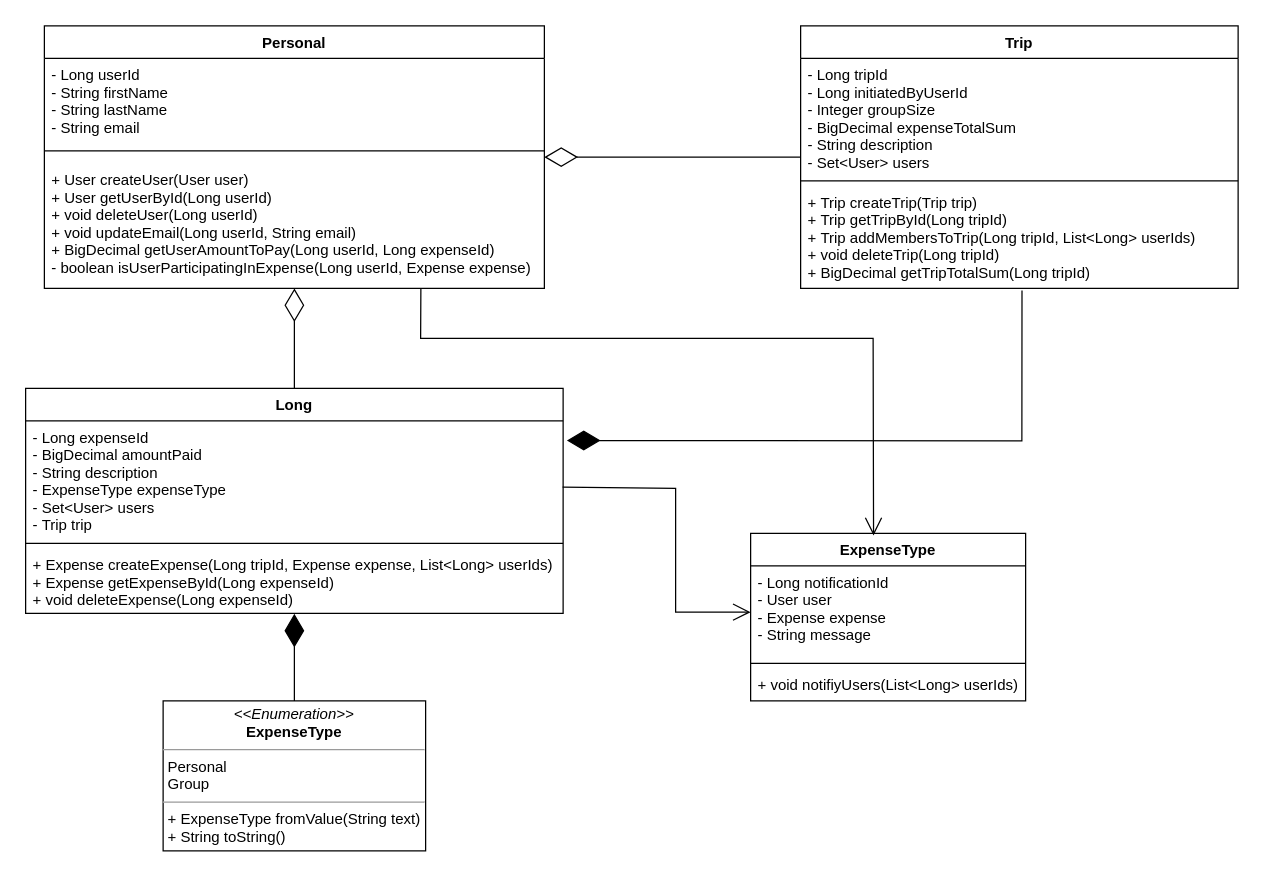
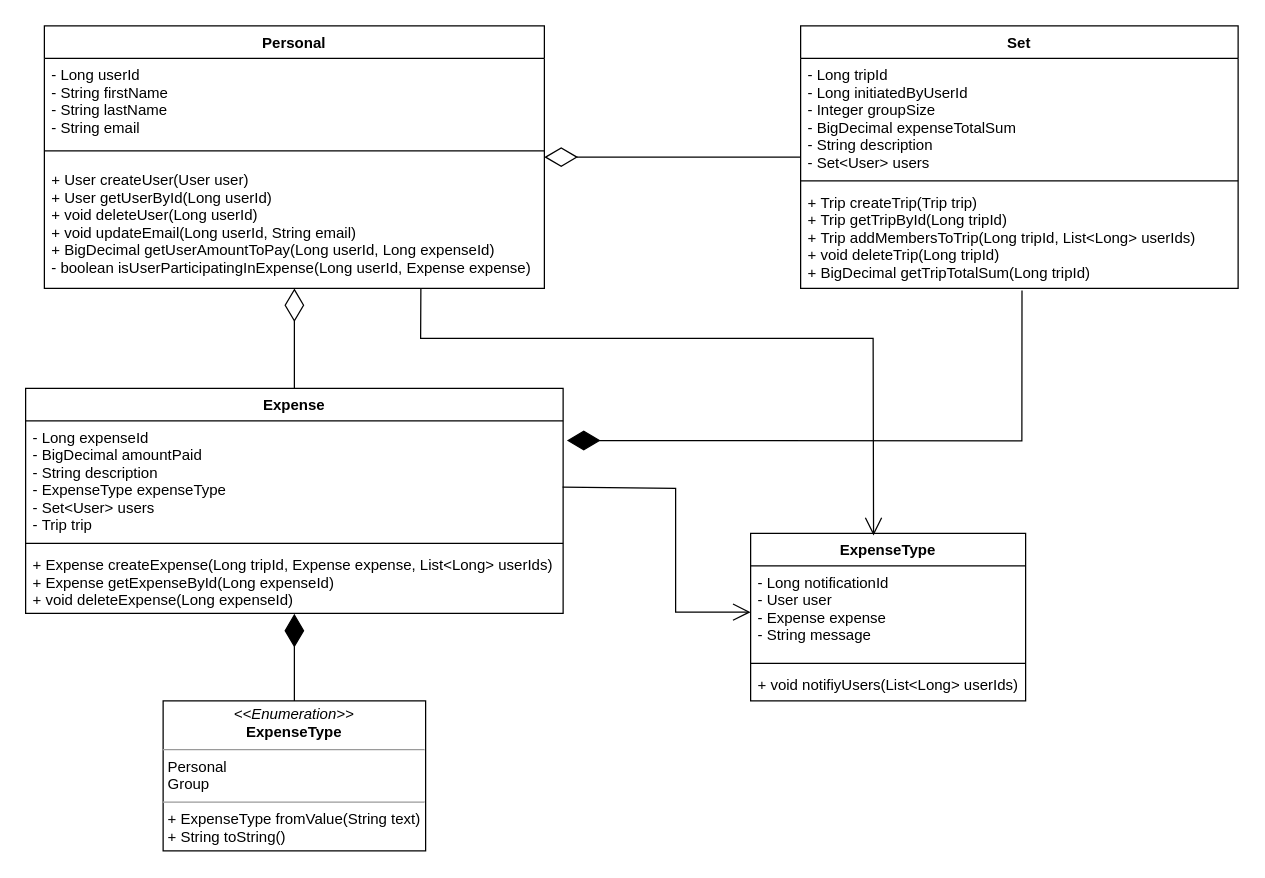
node "Trip": label "Trip" -> "Set"
node "Long": label "Long" -> "Expense"
